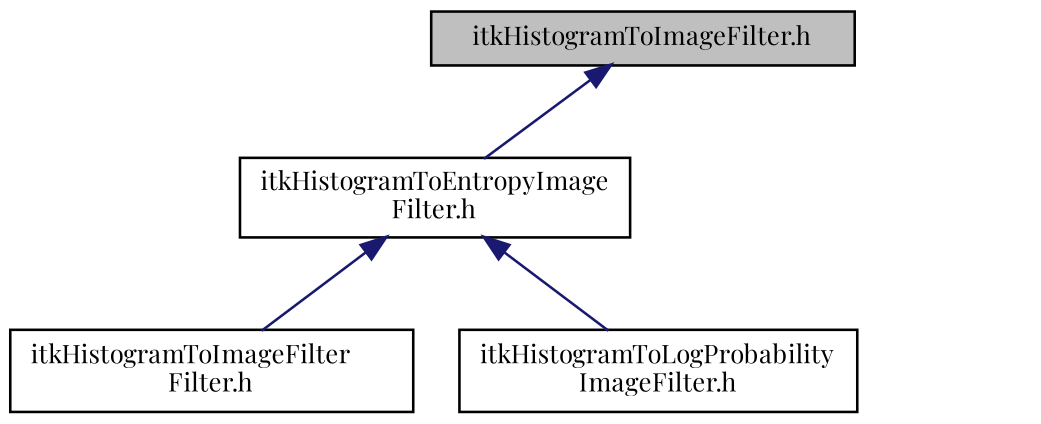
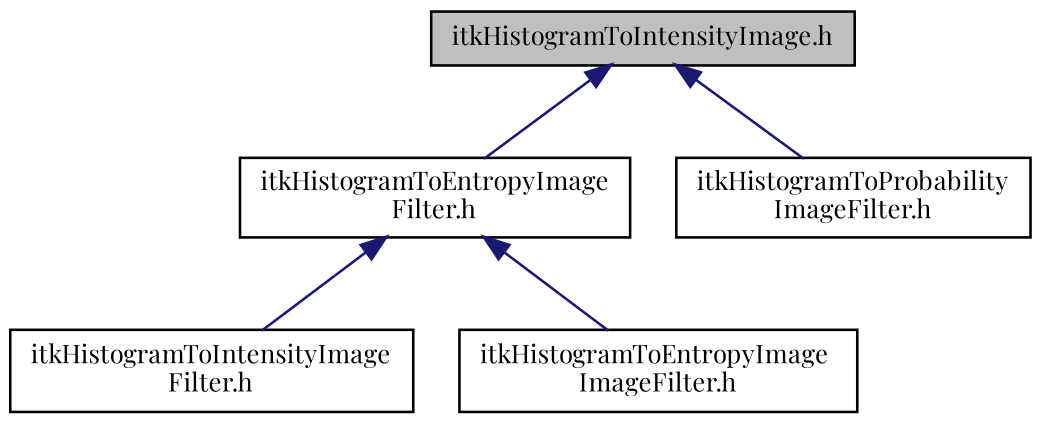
node "itkHistogramToImageFilter.h": label "itkHistogramToImageFilter.h" -> "itkHistogramToIntensityImage.h"
node "itkHistogramToProbability ImageFilter.h": added
node "itkHistogramToImageFilter Filter.h": label "itkHistogramToImageFilter Filter.h" -> "itkHistogramToIntensityImage Filter.h"
node "itkHistogramToLogProbability ImageFilter.h": label "itkHistogramToLogProbability ImageFilter.h" -> "itkHistogramToEntropyImage ImageFilter.h"
